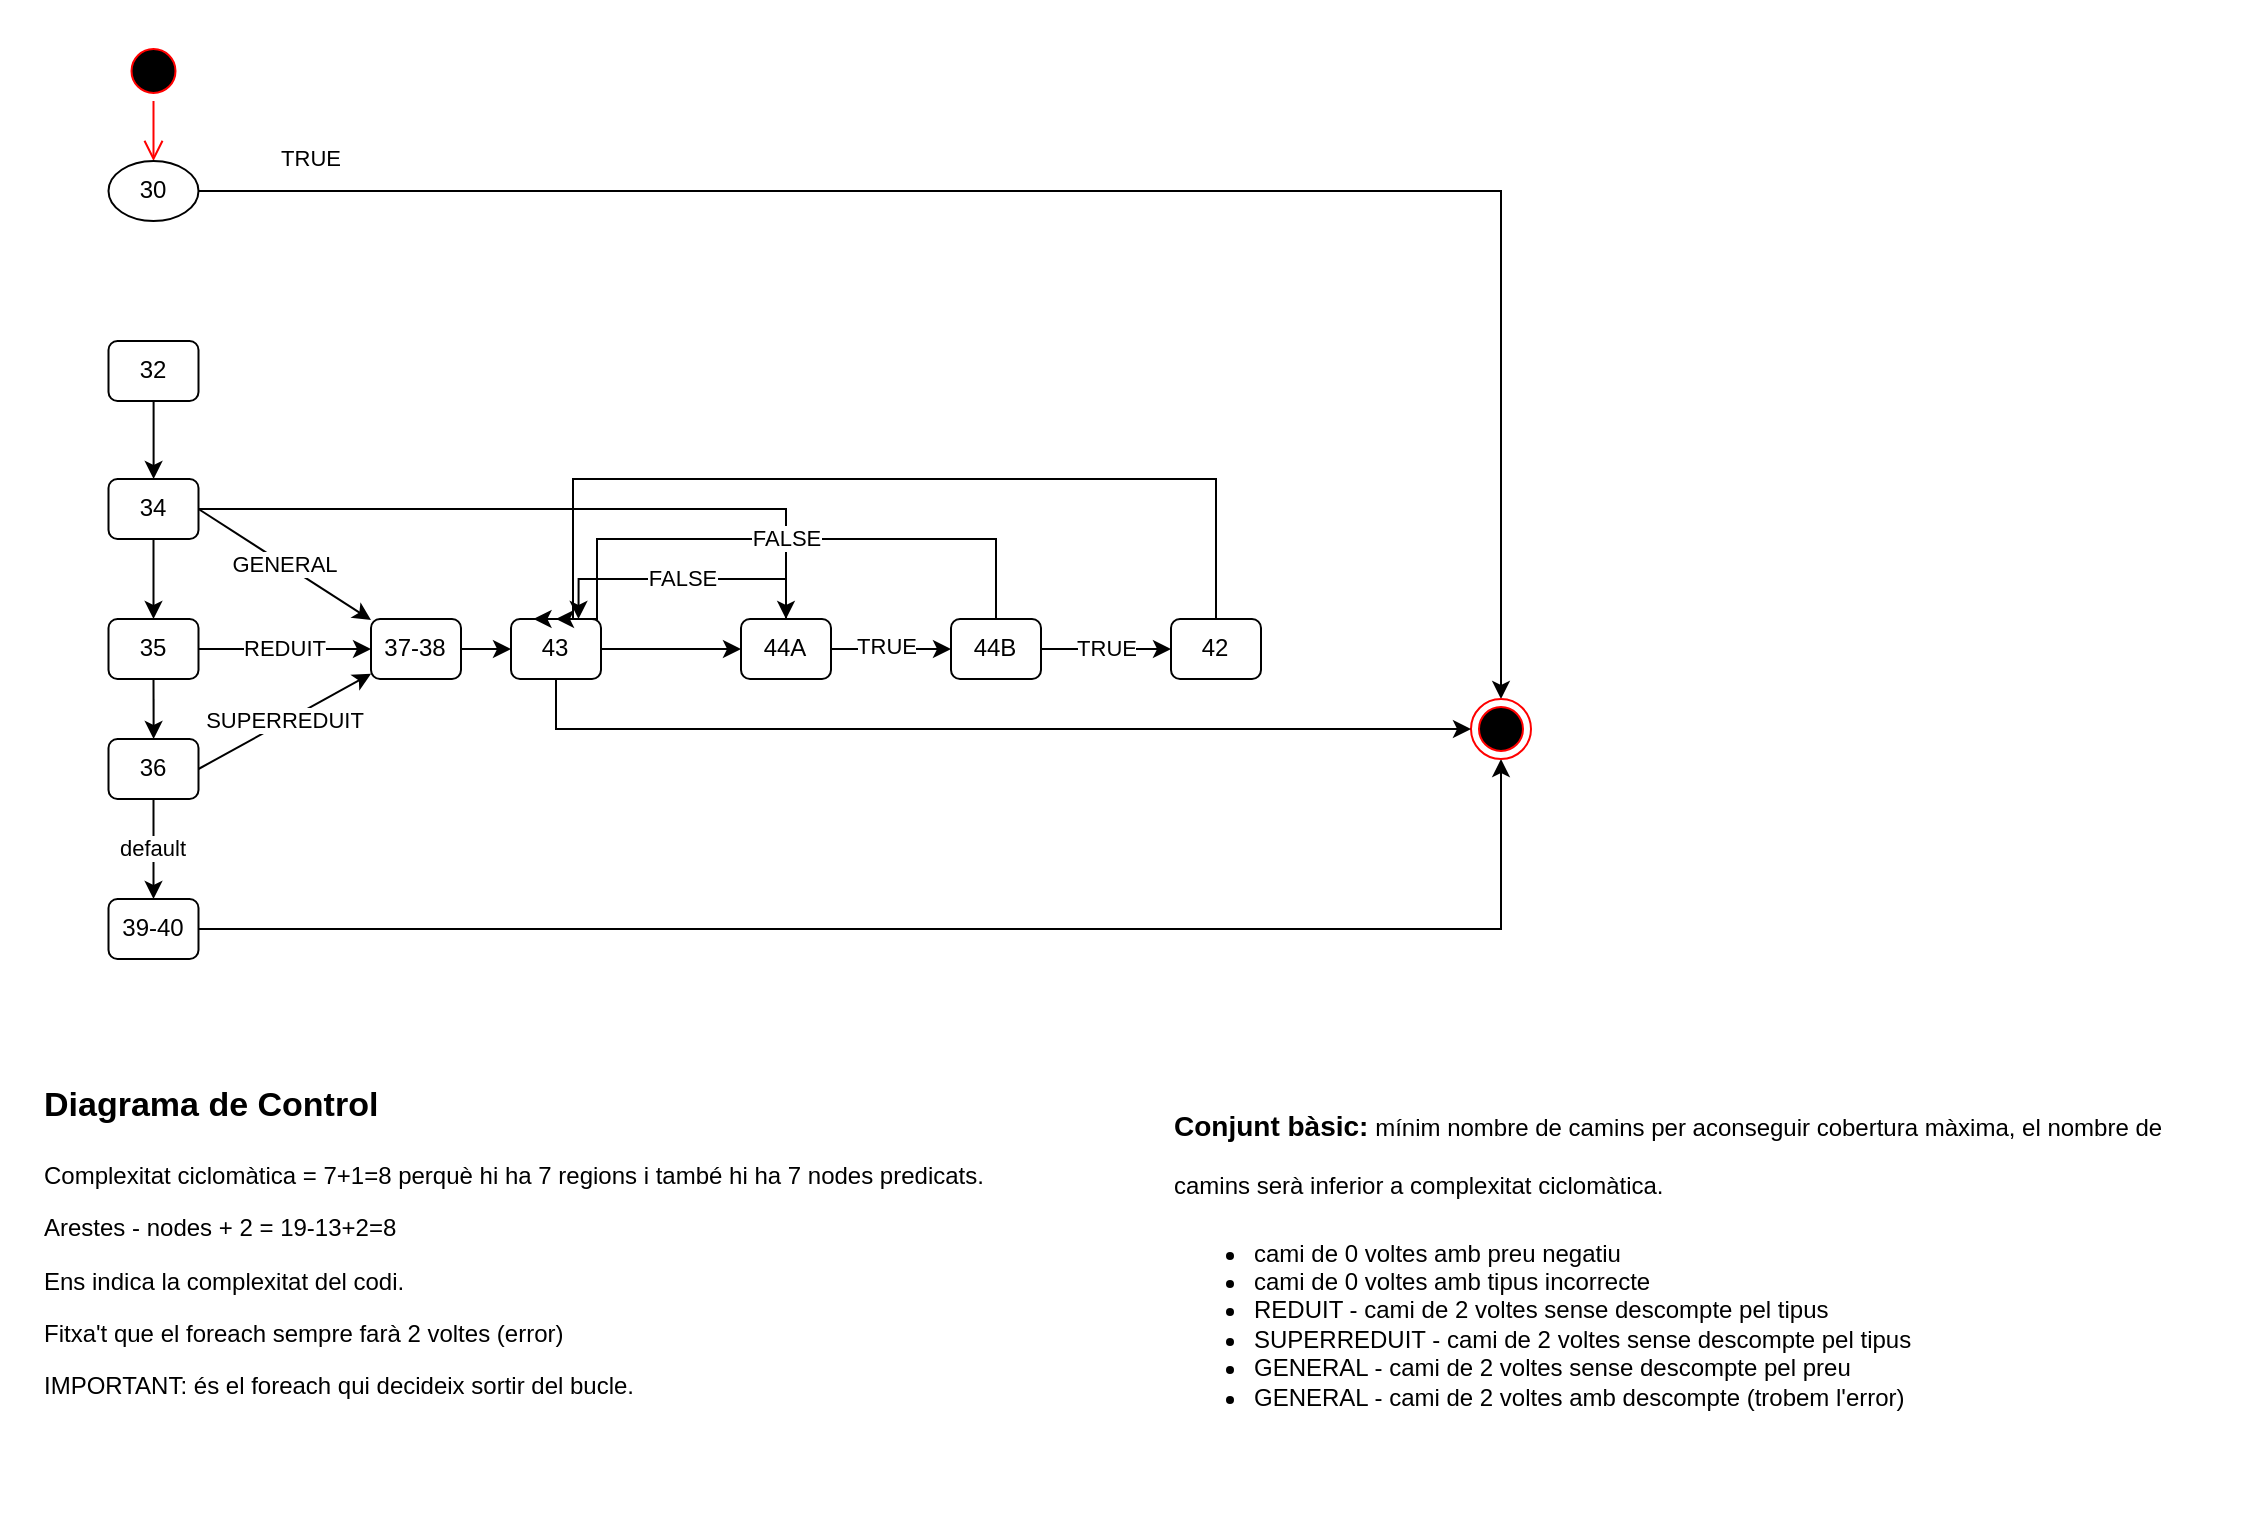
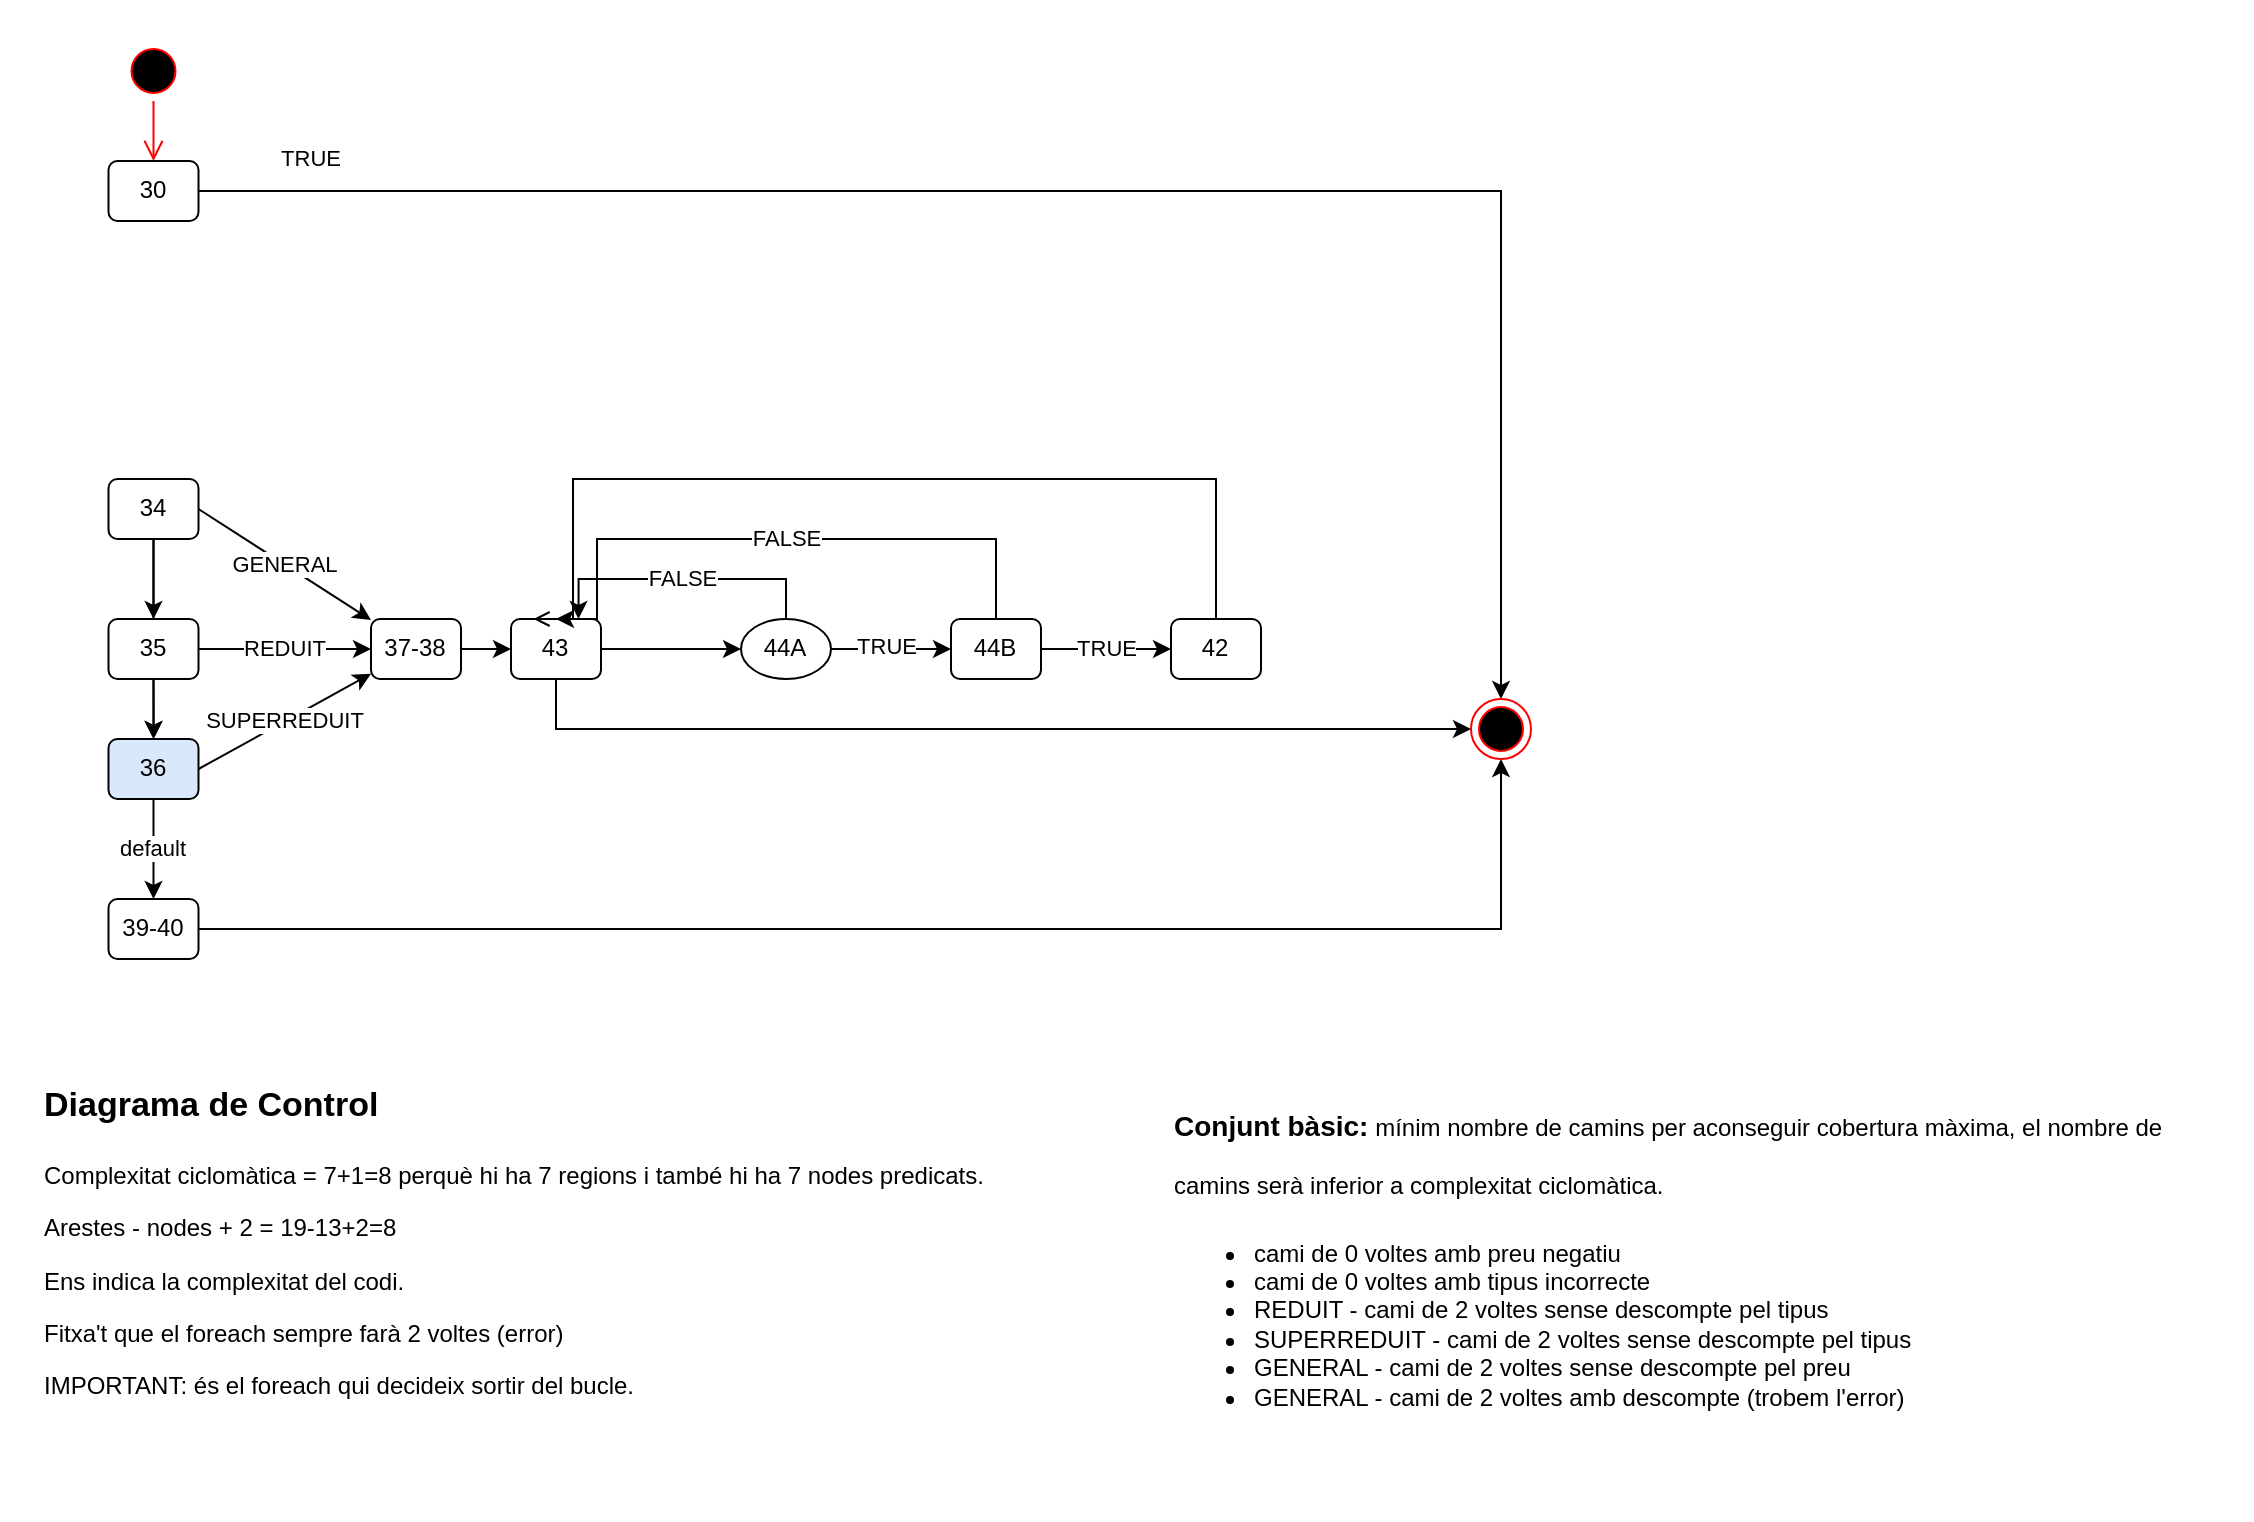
node "30": shape ellipse -> rounded rectangle
node "32": removed
edge "32" -> "34": removed
edge "34" -> "44A": now "34" -> "36"
edge "42" -> "43": arrowhead classic -> open
node "44A": shape rounded rectangle -> ellipse
node "36": fillcolor #ffffff -> #dae8fc
